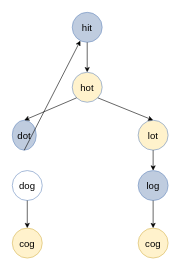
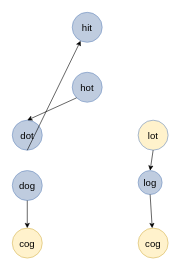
edge "hit" -> "hot": removed
node "hot": fillcolor #fff2cc -> #bfccdf
edge "hot" -> "lot": removed
node "dot": size 24x30 -> 30x30
node "dog": fillcolor #ffffff -> #bfccdf
node "log": size 30x30 -> 24x24
